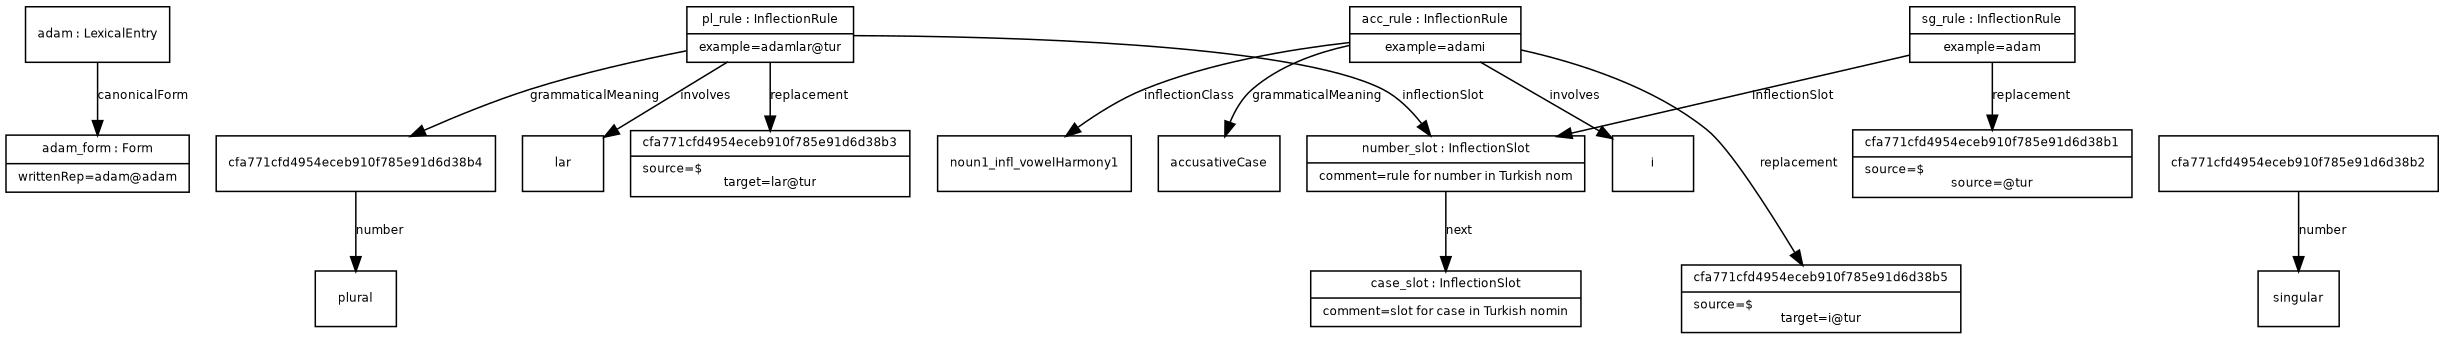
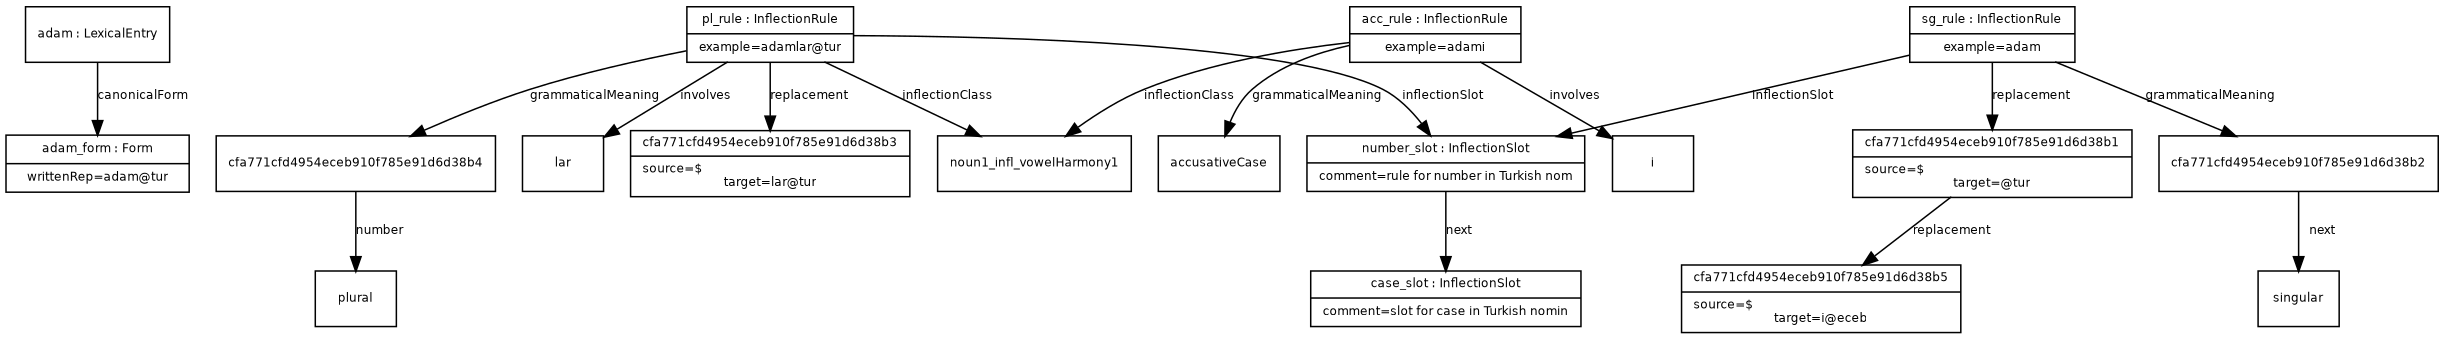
edge "pl_rule : InflectionRule" -> "noun1_infl_vowelHarmony1": added, label "inflectionClass"
edge "sg_rule : InflectionRule" -> "cfa771cfd4954eceb910f785e91d6d38b2": added, label "grammaticalMeaning"
edge "acc_rule : InflectionRule" -> "cfa771cfd4954eceb910f785e91d6d38b5": now "cfa771cfd4954eceb910f785e91d6d38b1" -> "cfa771cfd4954eceb910f785e91d6d38b5"
node "adam_form : Form": text "writtenRep=adam@adam" -> "writtenRep=adam@tur"
node "cfa771cfd4954eceb910f785e91d6d38b1": text "source=@tur" -> "target=@tur"
edge "cfa771cfd4954eceb910f785e91d6d38b2" -> "singular": label "number" -> "next"
node "cfa771cfd4954eceb910f785e91d6d38b5": text "target=i@tur" -> "target=i@eceb"
